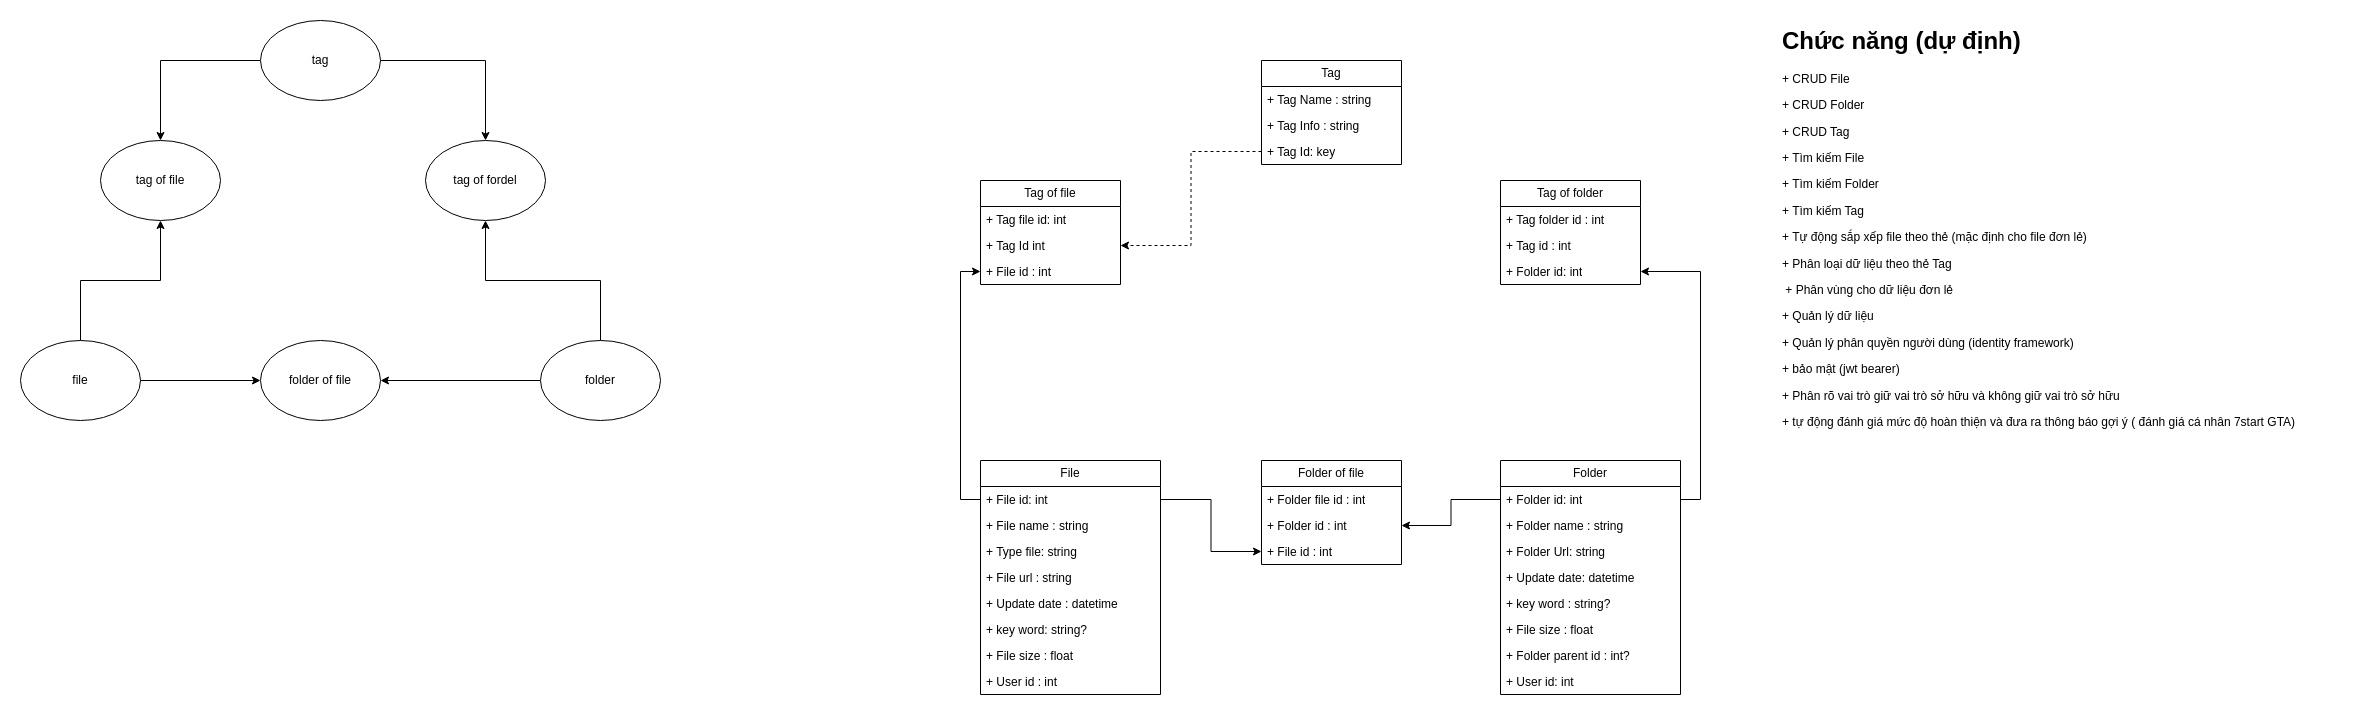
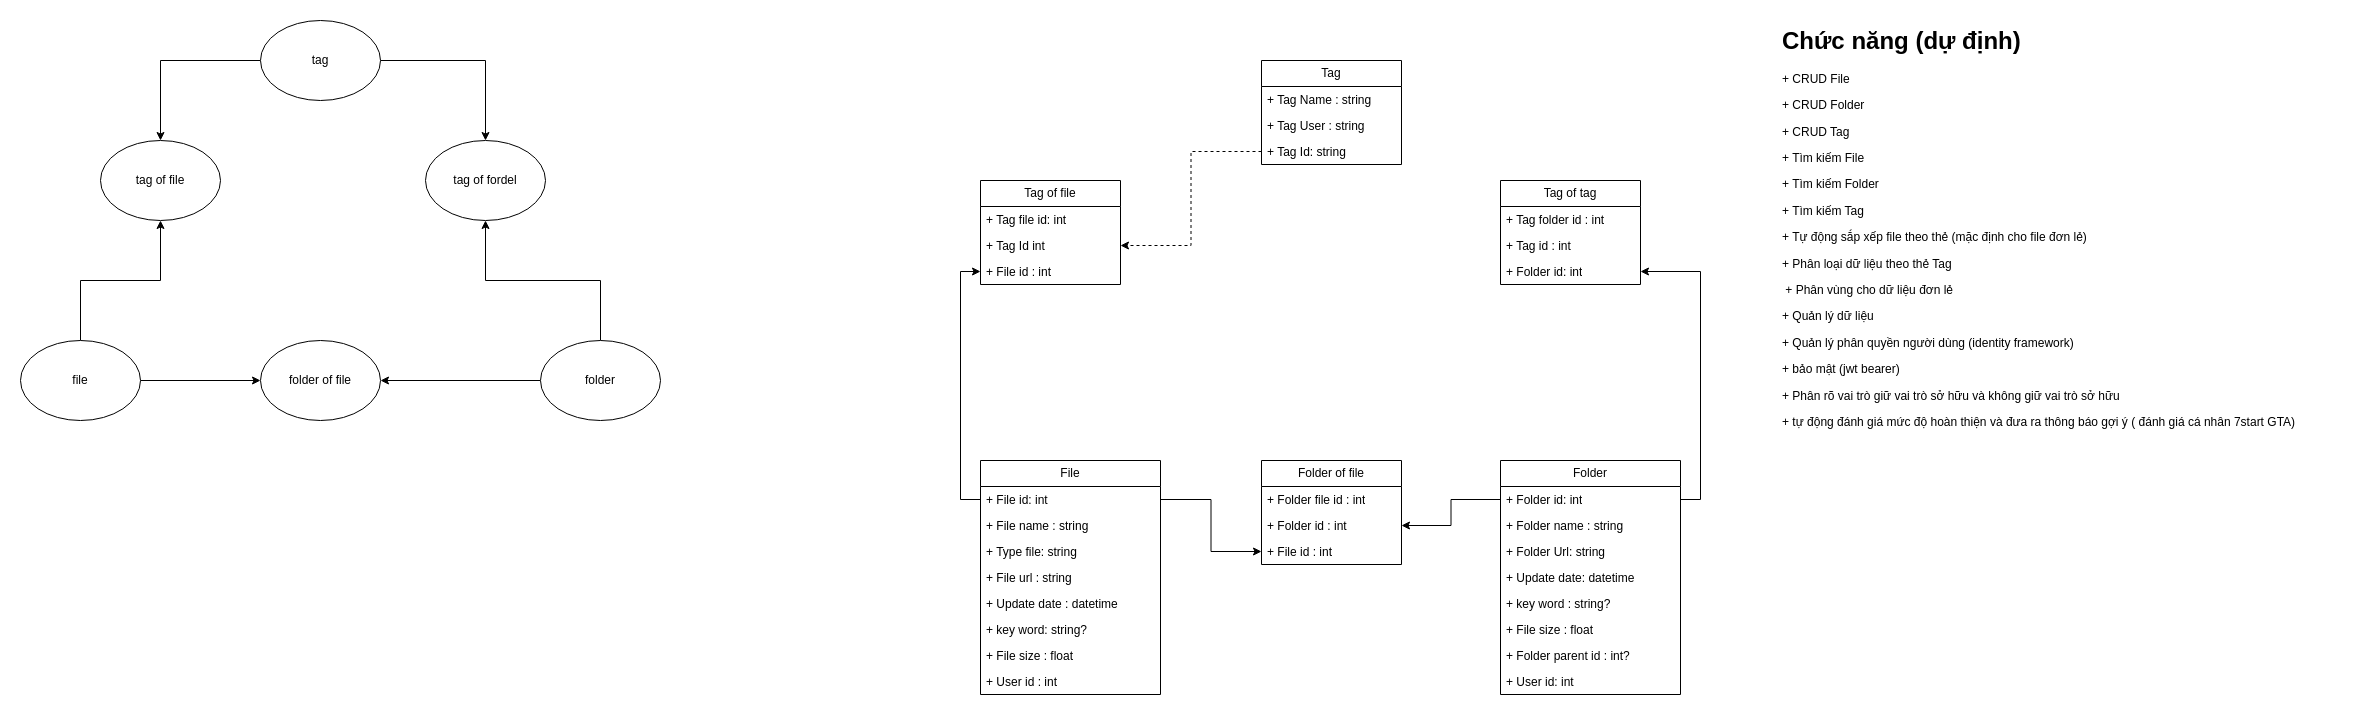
node "+ Tag Info : string": label "+ Tag Info : string" -> "+ Tag User : string"
node "+ Tag Id: key": label "+ Tag Id: key" -> "+ Tag Id: string"
node "Tag of folder": label "Tag of folder" -> "Tag of tag"
